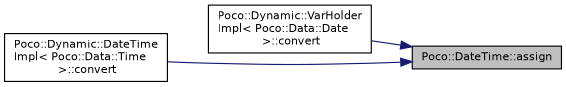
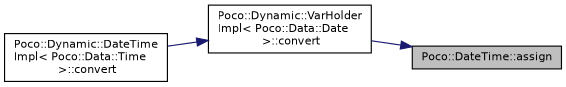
edge "Poco::Dynamic::DateTime Impl< Poco::Data::Time >::convert" -> "Poco::DateTime::assign": now "Poco::Dynamic::DateTime Impl< Poco::Data::Time >::convert" -> "Poco::Dynamic::VarHolder Impl< Poco::Data::Date >::convert"
